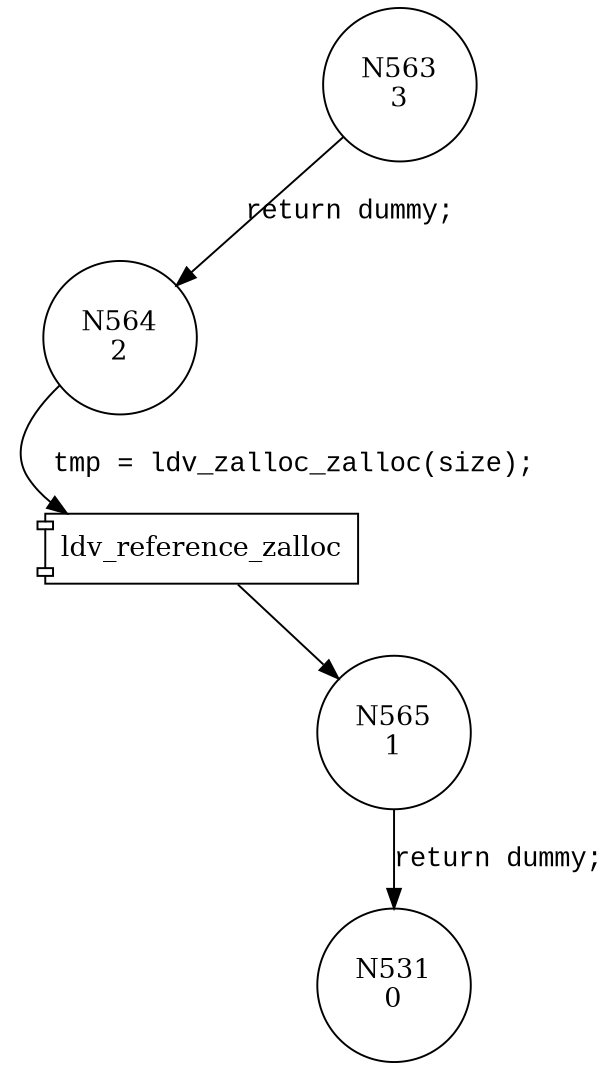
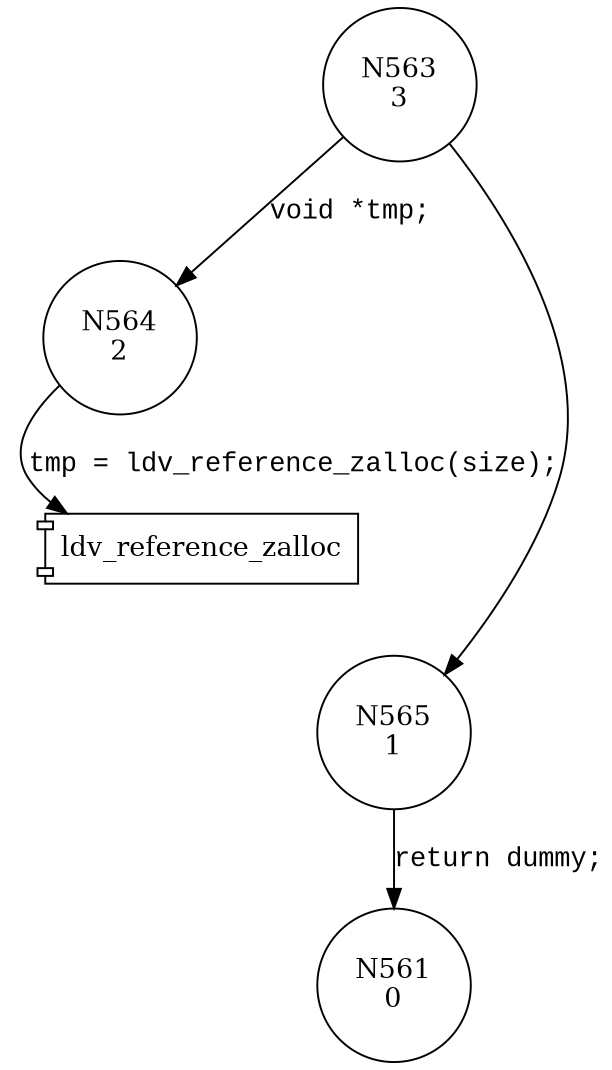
edge "N563 3" -> "N564 2": label "return dummy;" -> "void *tmp;"
edge "N564 2" -> "ldv_reference_zalloc": label "tmp = ldv_zalloc_zalloc(size);" -> "tmp = ldv_reference_zalloc(size);"
edge "ldv_reference_zalloc" -> "N565 1": now "N563 3" -> "N565 1"
node "N531 0": label "N531 0" -> "N561 0"
